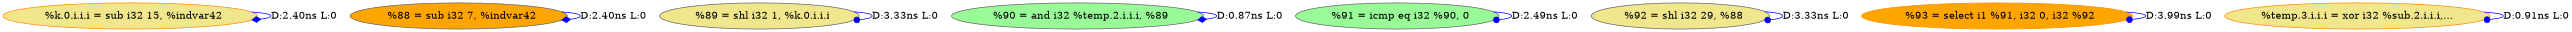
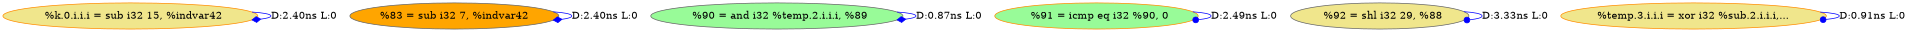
node "%88 = sub i32 7, %indvar42": label "%88 = sub i32 7, %indvar42" -> "%83 = sub i32 7, %indvar42"
node "%89 = shl i32 1, %k.0.i.i.i": removed
node "%91 = icmp eq i32 %90, 0": color gray40 -> darkorange
node "%93 = select i1 %91, i32 0, i32 %92": removed
